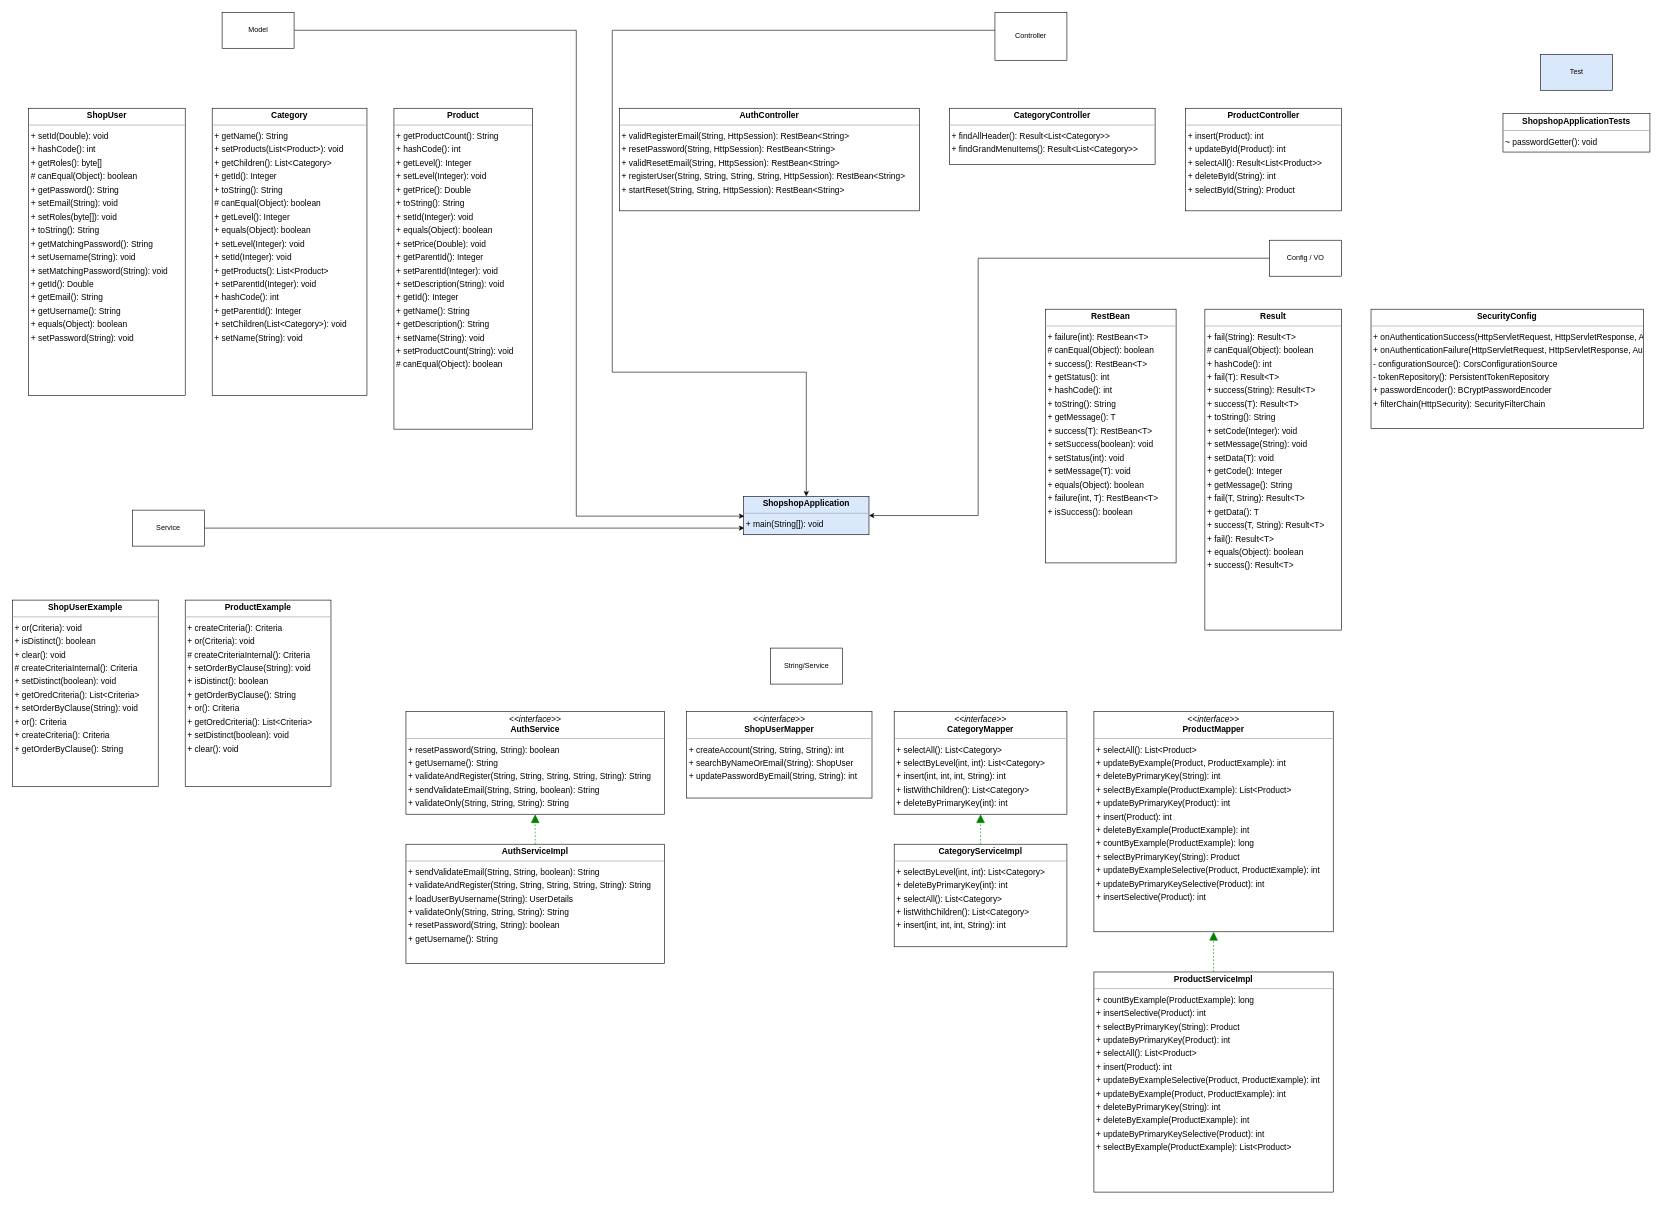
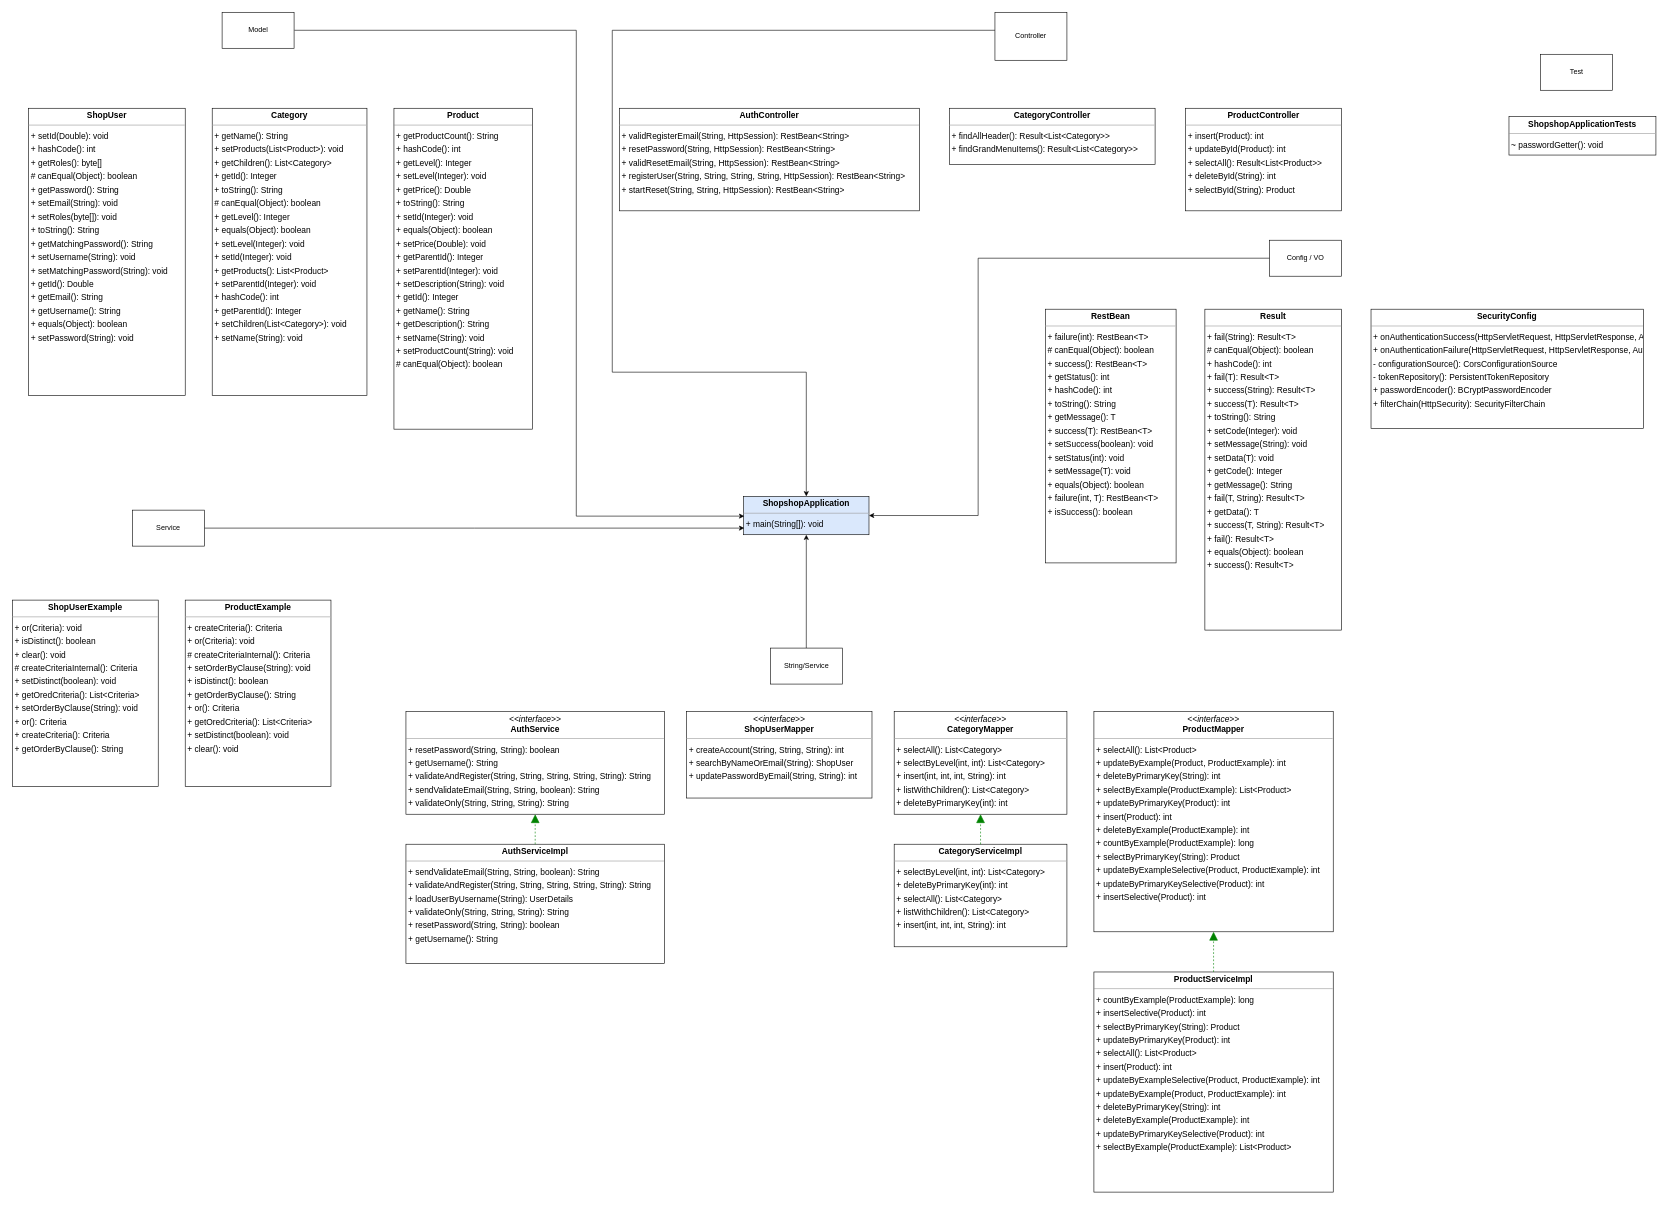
node "Test": fillcolor #dae8fc -> #ffffff
node "ShopshopApplicationTests ~ passwordGetter(): void": moved (1577, 133) -> (1583, 136)
edge "String/Service" -> "ShopshopApplication + main(String[]): void": added
